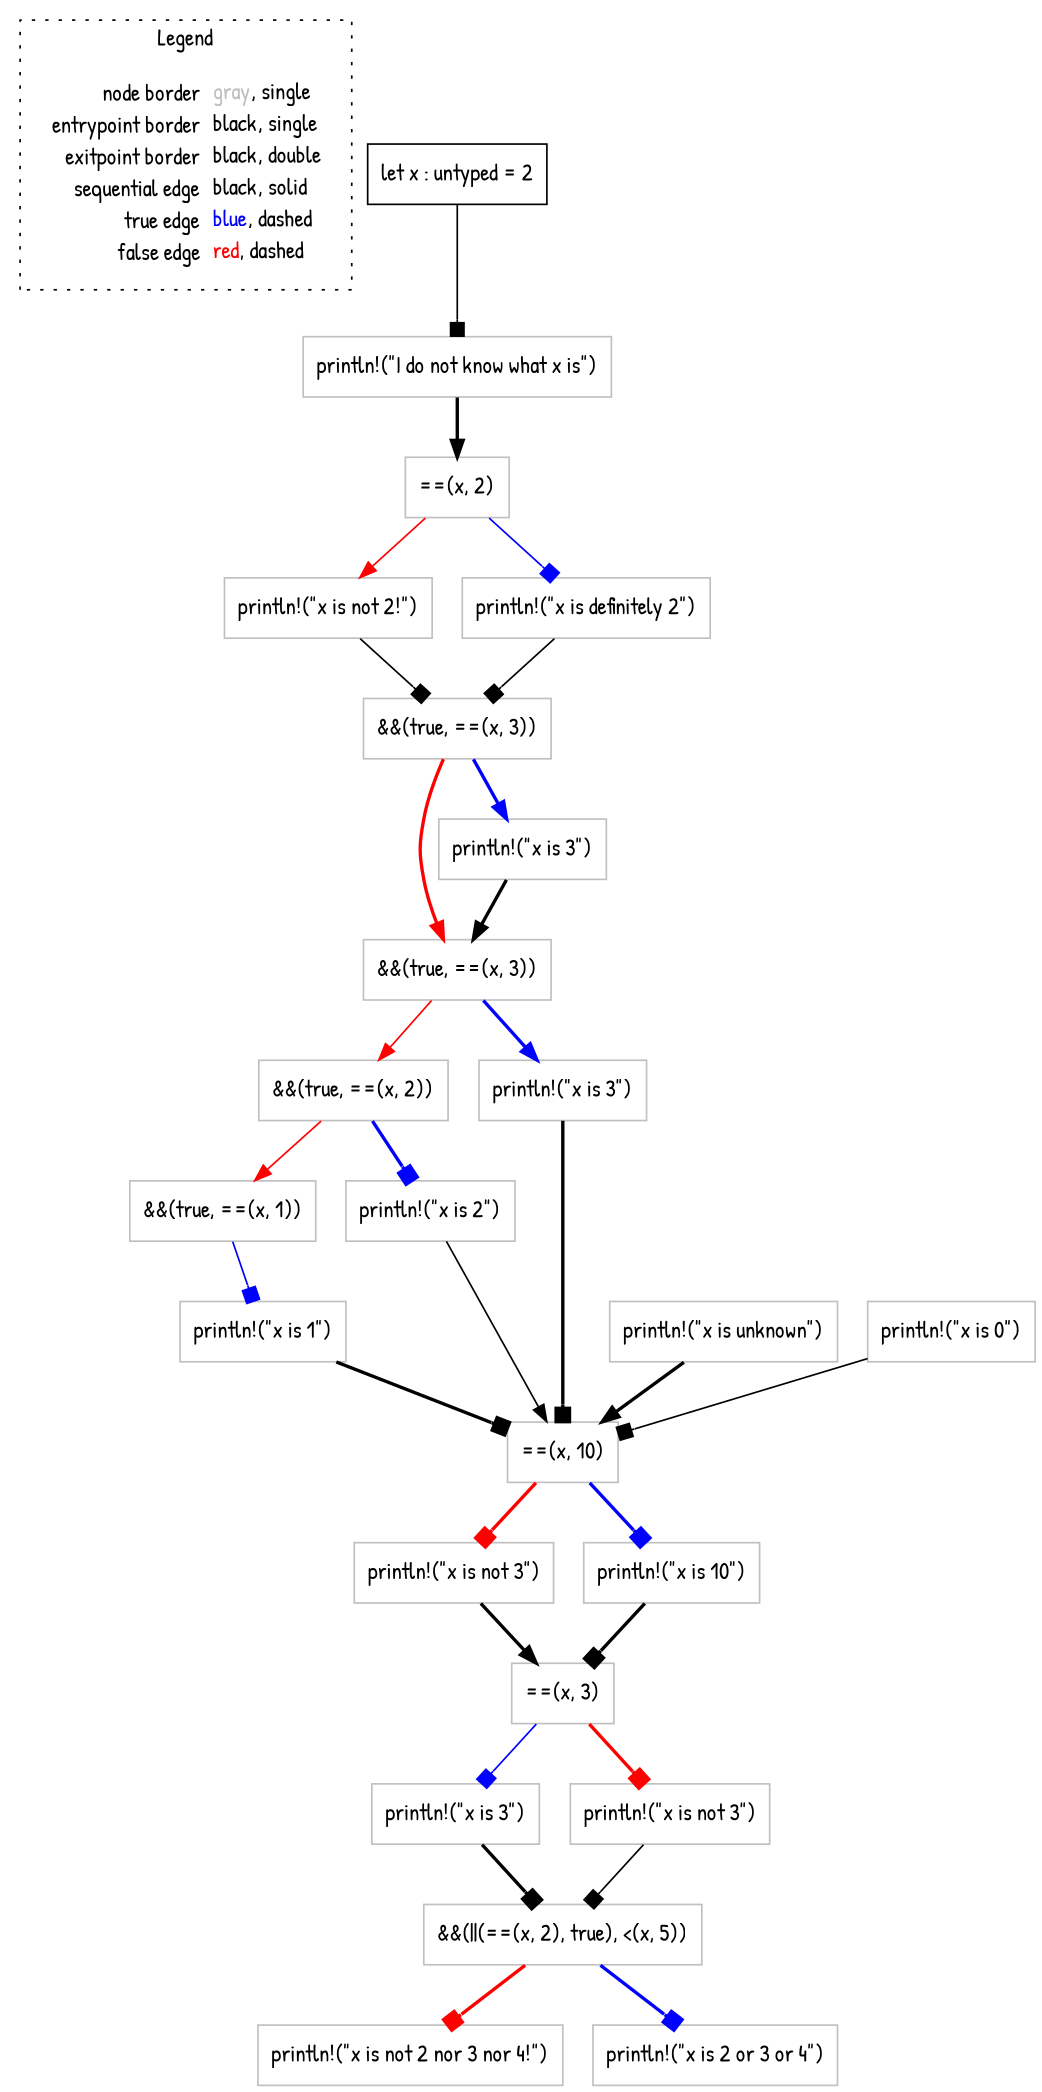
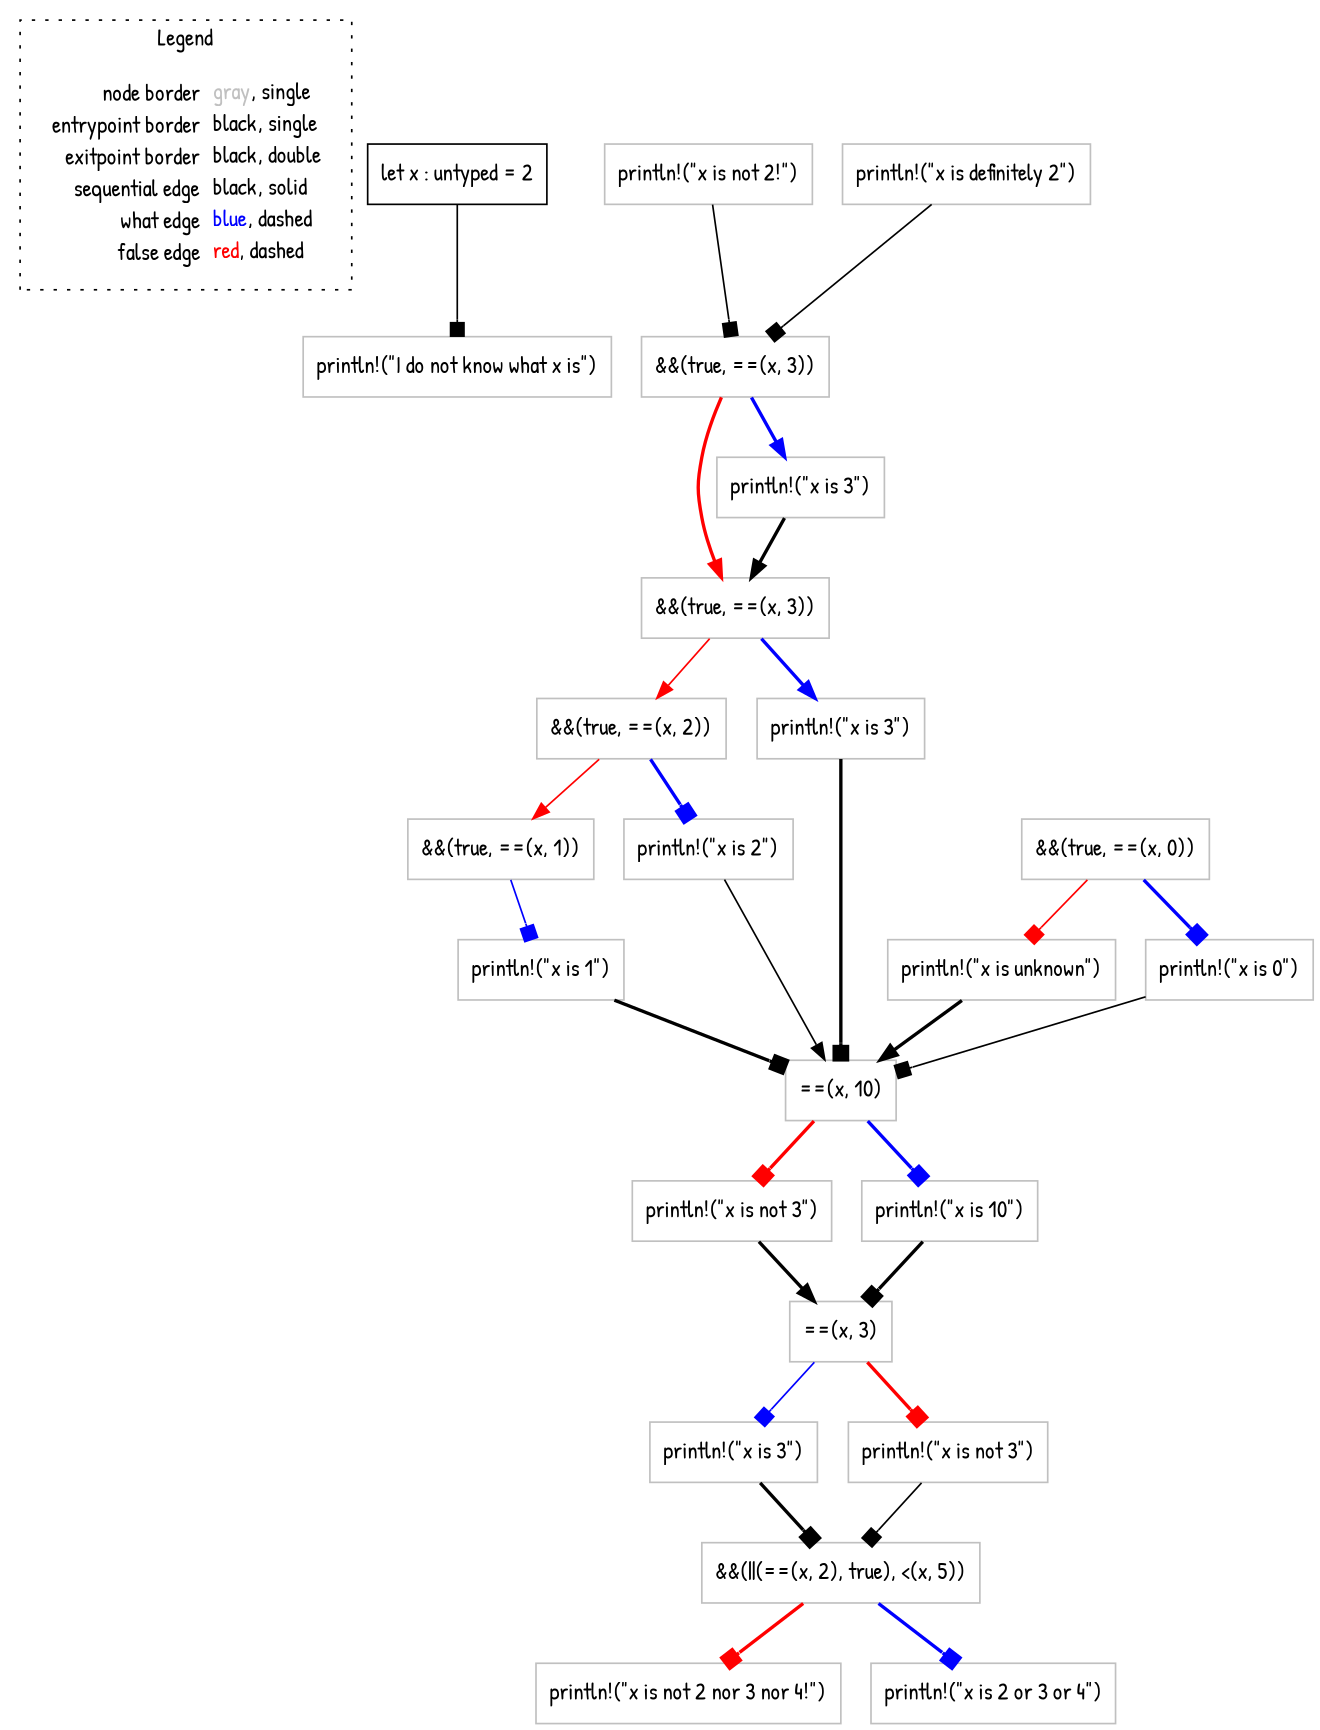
node "node border": text "true edge" -> "what edge"
node "==(x, 2)": removed
node "&&(true, ==(x, 0))": added
